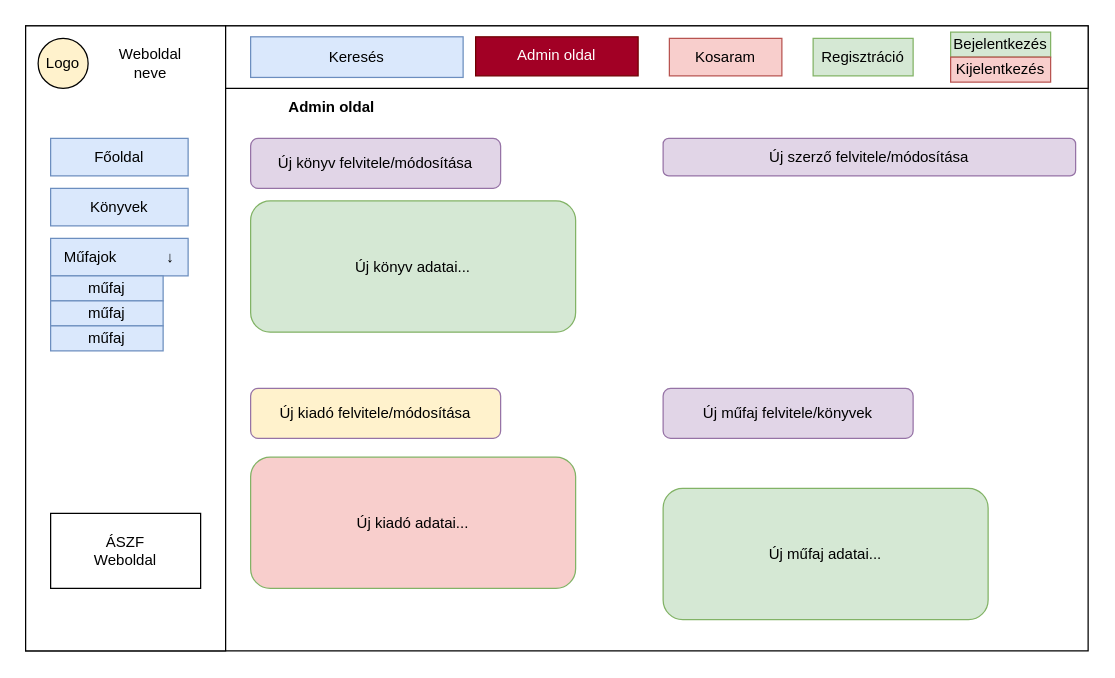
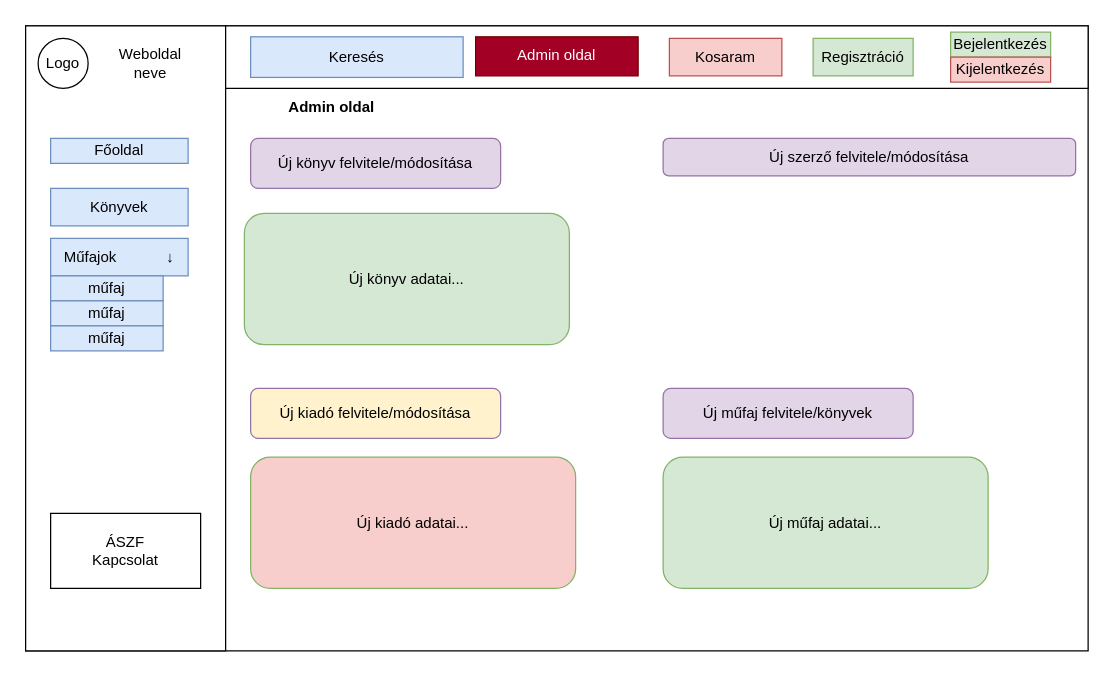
node "Logo": fillcolor #fff2cc -> #ffffff
node "Főoldal": size 138x38 -> 138x25
node "Új könyv adatai...": moved (413, 266) -> (407, 279)
node "ÁSZF Weboldal": label "ÁSZF Weboldal" -> "ÁSZF Kapcsolat"
node "Új műfaj adatai...": moved (826, 554) -> (826, 523)
